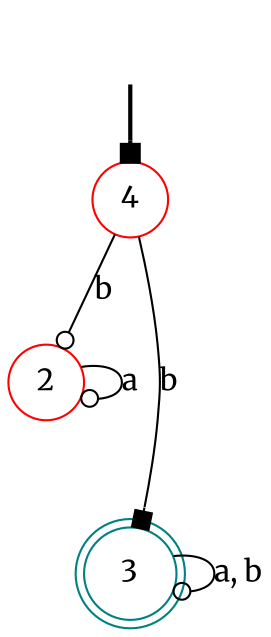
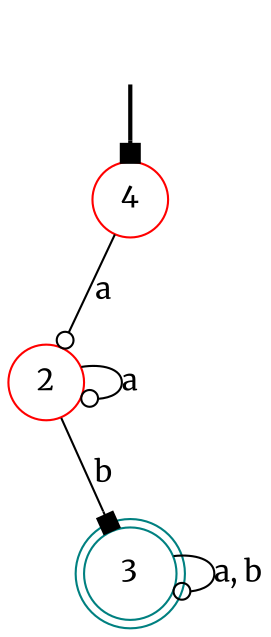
edge "4" -> "2": label "b" -> "a"
edge "4" -> "3": now "2" -> "3"
